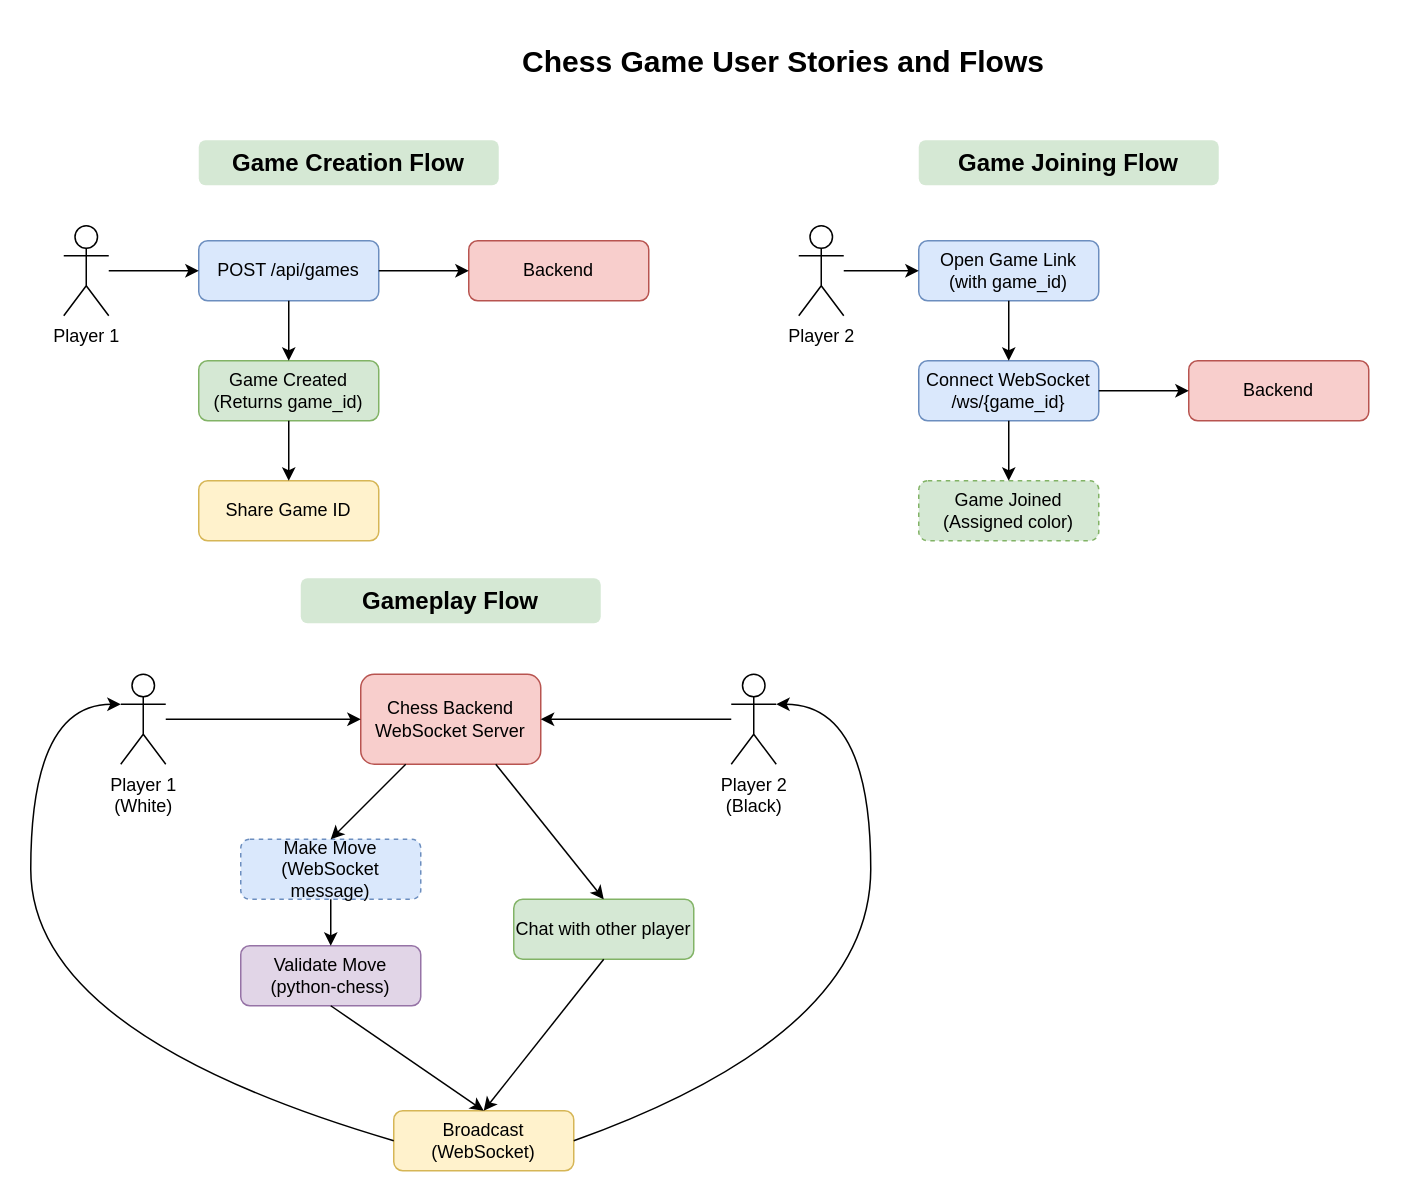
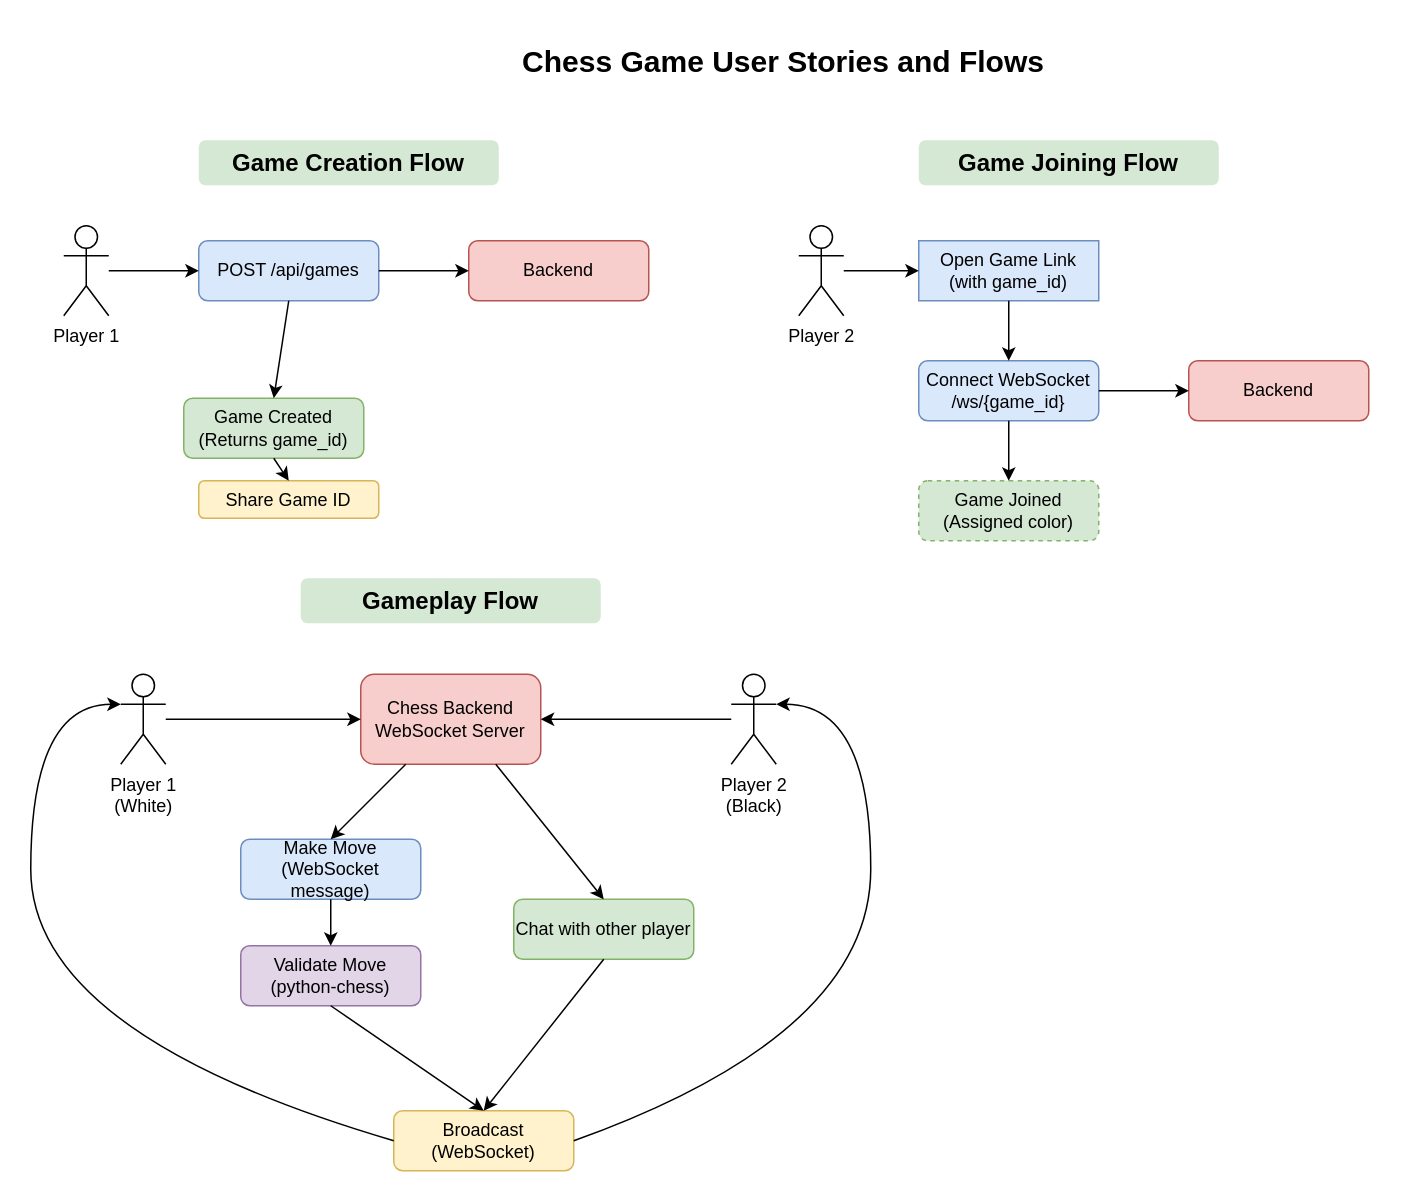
node "Open Game Link (with game_id)": shape rounded rectangle -> rectangle
node "Game Created (Returns game_id)": moved (289, 391) -> (274, 428)
node "Share Game ID": size 180x60 -> 180x38
node "Make Move (WebSocket message)": style dashed -> solid
